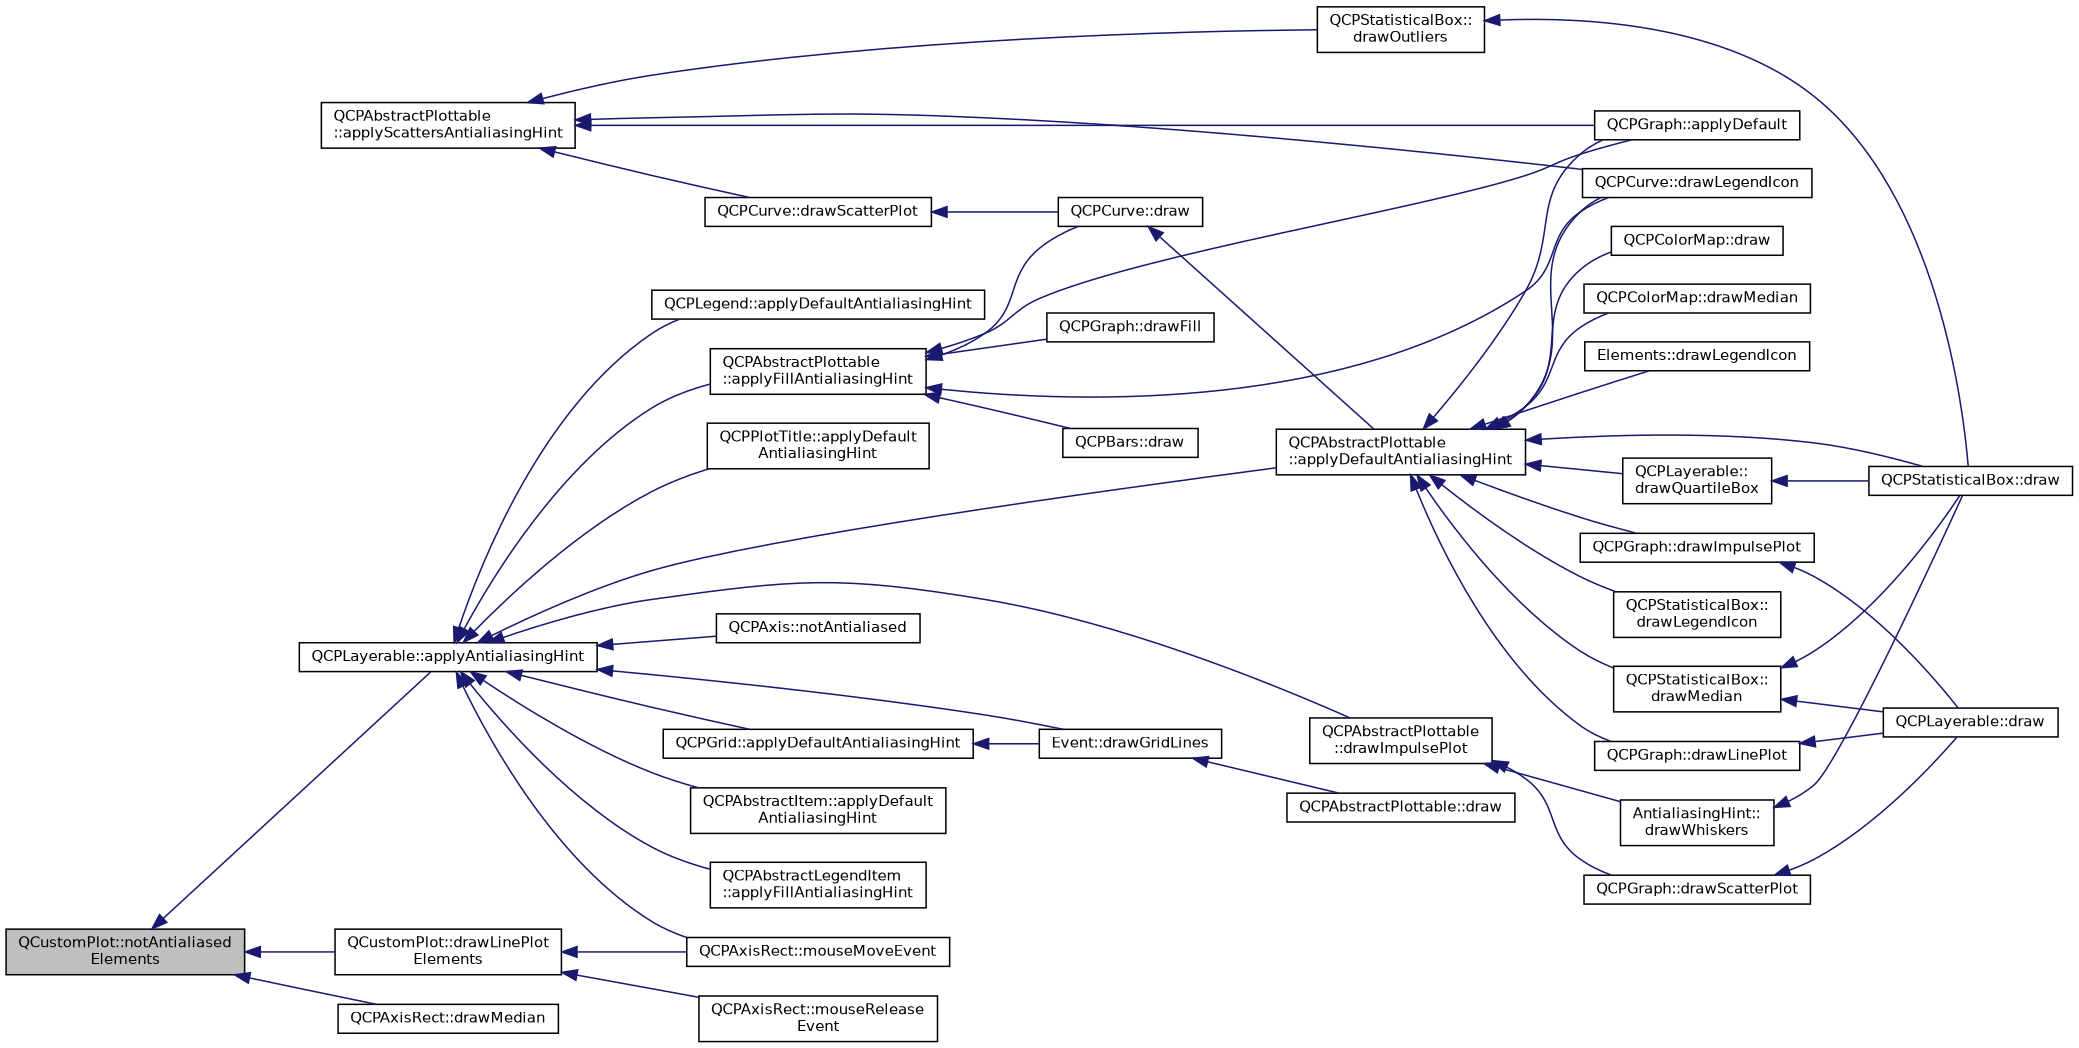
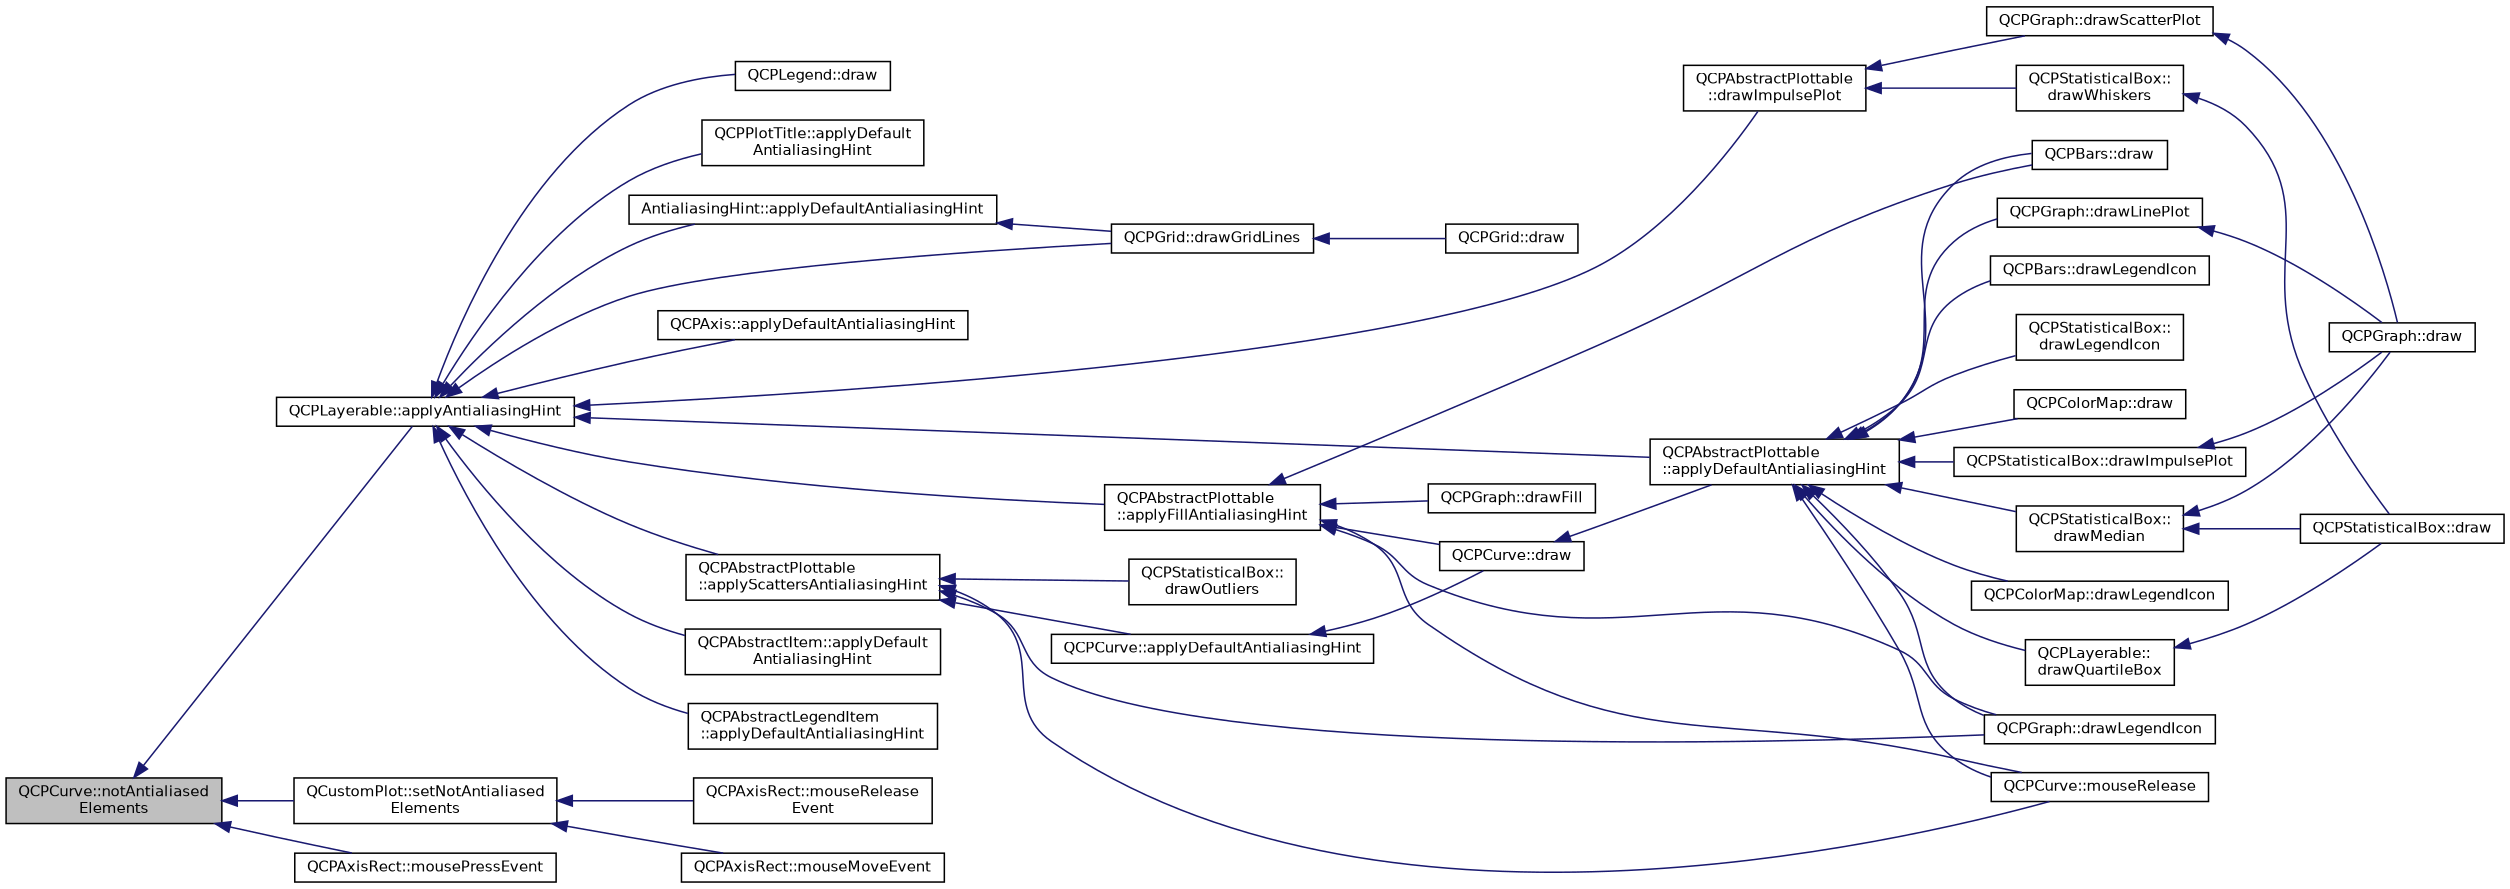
node "QCPGraph::applyDefault": label "QCPGraph::applyDefault" -> "QCPGraph::drawLegendIcon"
edge "QCPStatisticalBox::draw" -> "QCPStatisticalBox:: drawOutliers": removed
node "QCPCurve::drawLegendIcon": label "QCPCurve::drawLegendIcon" -> "QCPCurve::mouseRelease"
node "QCPCurve::drawScatterPlot": label "QCPCurve::drawScatterPlot" -> "QCPCurve::applyDefaultAntialiasingHint"
node "QCPColorMap::drawMedian": label "QCPColorMap::drawMedian" -> "QCPColorMap::drawLegendIcon"
node "QCPLegend::applyDefaultAntialiasingHint": label "QCPLegend::applyDefaultAntialiasingHint" -> "QCPLegend::draw"
node "Elements::drawLegendIcon": label "Elements::drawLegendIcon" -> "QCPBars::drawLegendIcon"
edge "QCPStatisticalBox::draw" -> "QCPAbstractPlottable ::applyDefaultAntialiasingHint": now "QCPBars::draw" -> "QCPAbstractPlottable ::applyDefaultAntialiasingHint"
node "QCPGraph::drawImpulsePlot": label "QCPGraph::drawImpulsePlot" -> "QCPStatisticalBox::drawImpulsePlot"
node "QCPAxis::notAntialiased": label "QCPAxis::notAntialiased" -> "QCPAxis::applyDefaultAntialiasingHint"
node "QCPLayerable::draw": label "QCPLayerable::draw" -> "QCPGraph::draw"
node "QCPGrid::applyDefaultAntialiasingHint": label "QCPGrid::applyDefaultAntialiasingHint" -> "AntialiasingHint::applyDefaultAntialiasingHint"
node "Event::drawGridLines": label "Event::drawGridLines" -> "QCPGrid::drawGridLines"
node "QCPAbstractPlottable::draw": label "QCPAbstractPlottable::draw" -> "QCPGrid::draw"
node "AntialiasingHint:: drawWhiskers": label "AntialiasingHint:: drawWhiskers" -> "QCPStatisticalBox:: drawWhiskers"
edge "QCPAxisRect::mouseMoveEvent" -> "QCPLayerable::applyAntialiasingHint": now "QCPAbstractPlottable ::applyScattersAntialiasingHint" -> "QCPLayerable::applyAntialiasingHint"
node "QCPAbstractLegendItem ::applyFillAntialiasingHint": label "QCPAbstractLegendItem ::applyFillAntialiasingHint" -> "QCPAbstractLegendItem ::applyDefaultAntialiasingHint"
node "QCustomPlot::notAntialiased Elements": label "QCustomPlot::notAntialiased Elements" -> "QCPCurve::notAntialiased Elements"
node "QCustomPlot::drawLinePlot Elements": label "QCustomPlot::drawLinePlot Elements" -> "QCustomPlot::setNotAntialiased Elements"
node "QCPAxisRect::drawMedian": label "QCPAxisRect::drawMedian" -> "QCPAxisRect::mousePressEvent"
